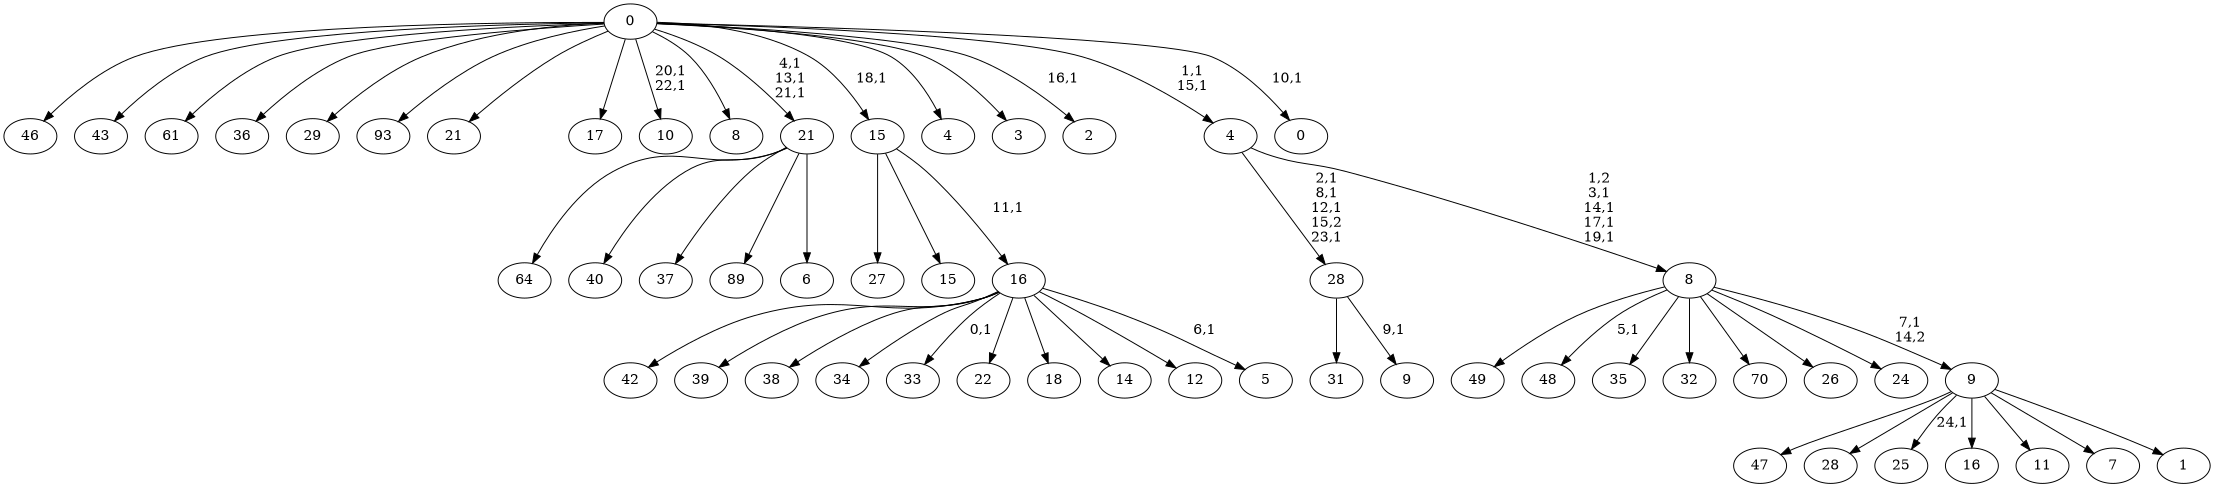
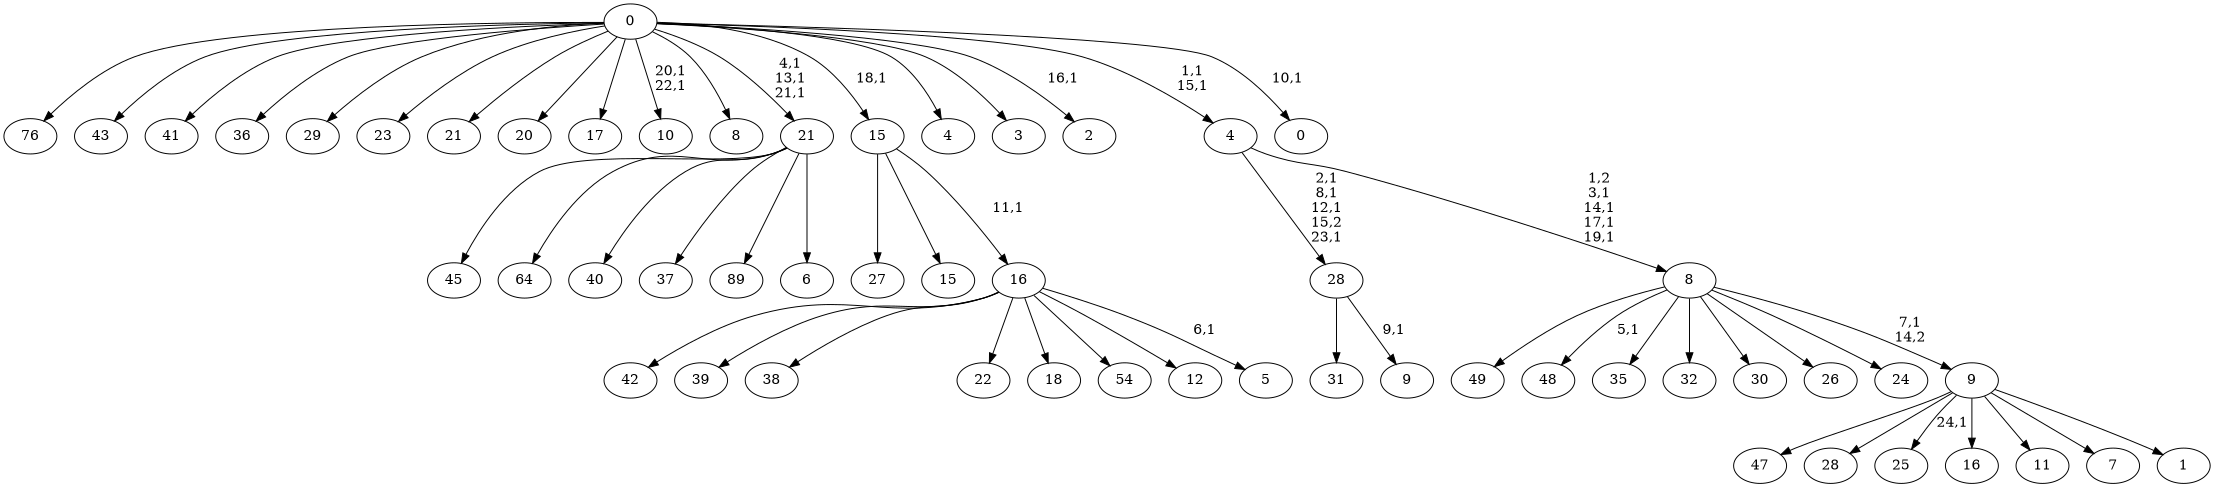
node "46": label "46" -> "76"
node "61": label "61" -> "41"
node "93": label "93" -> "23"
node "20": added
node "45": added
node "34": removed
node "33": removed
node "14": label "14" -> "54"
node "70": label "70" -> "30"
